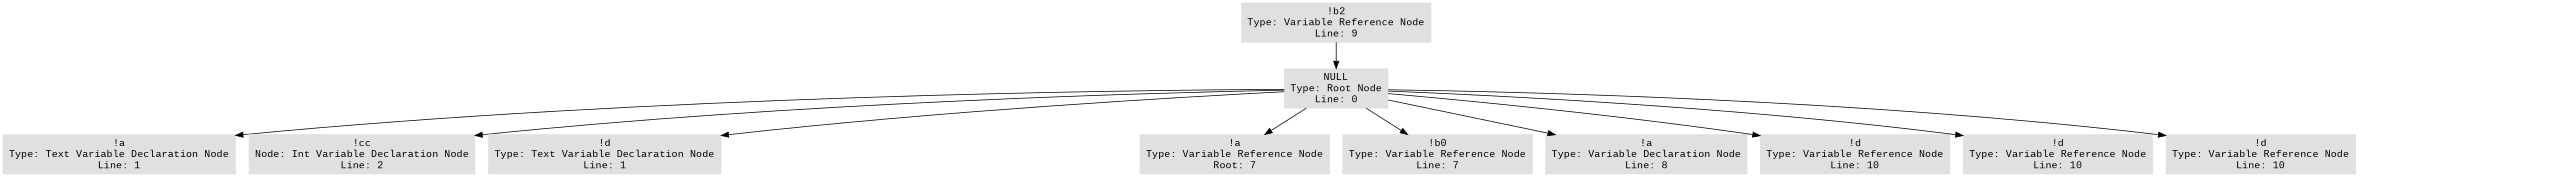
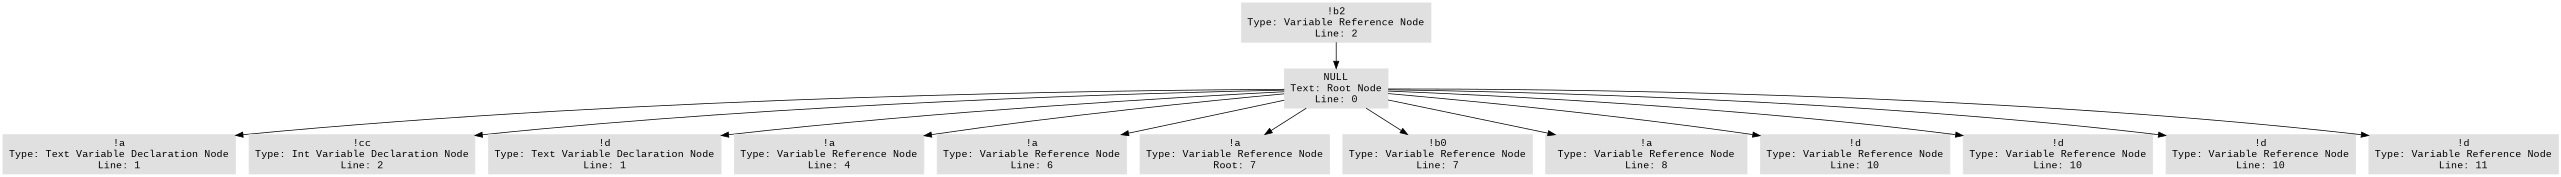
node "!b2 Type: Variable Reference Node Line: 9": label "!b2 Type: Variable Reference Node Line: 9" -> "!b2 Type: Variable Reference Node Line: 2"
node "NULL Type: Root Node Line: 0": label "NULL Type: Root Node Line: 0" -> "NULL Text: Root Node Line: 0"
node "!cc Node: Int Variable Declaration Node Line: 2": label "!cc Node: Int Variable Declaration Node Line: 2" -> "!cc Type: Int Variable Declaration Node Line: 2"
node "!a Type: Variable Reference Node Line: 4": added
node "!a Type: Variable Reference Node Line: 6": added
node "!a Type: Variable Declaration Node Line: 8": label "!a Type: Variable Declaration Node Line: 8" -> "!a Type: Variable Reference Node Line: 8"
node "!d Type: Variable Reference Node Line: 11": added
